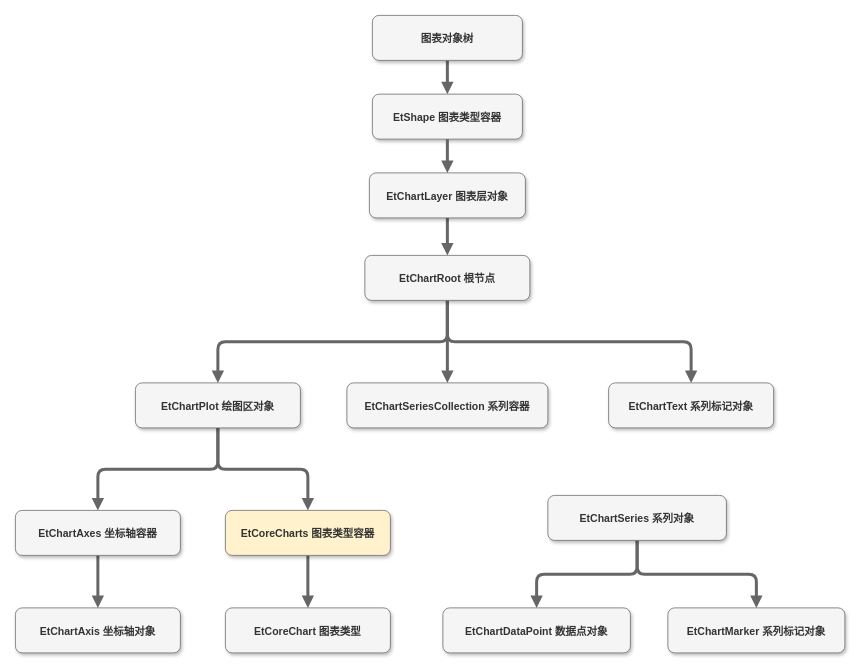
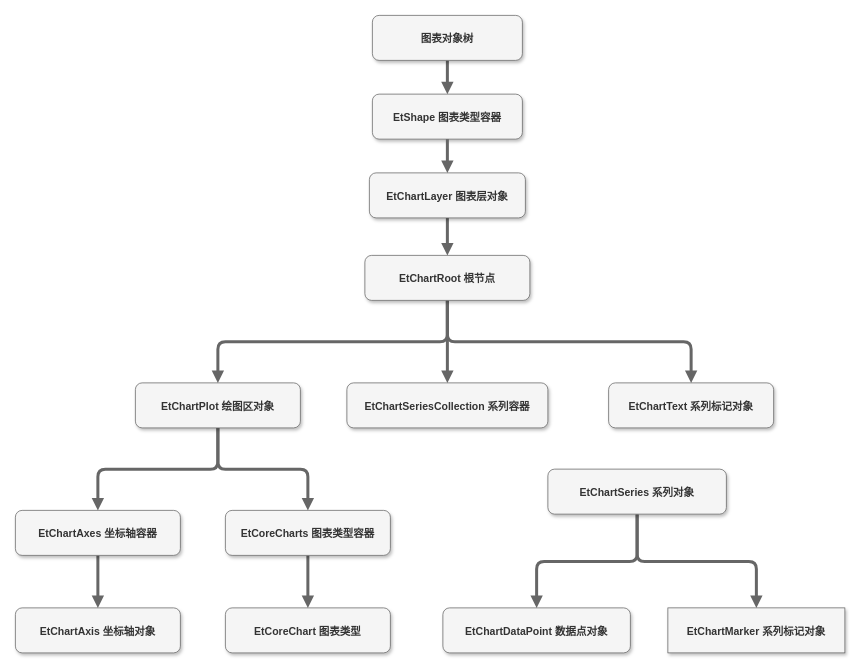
node "EtChartSeries 系列对象": moved (637, 518) -> (637, 492)
node "EtCoreCharts 图表类型容器": fillcolor #fff2cc -> #f5f5f5
node "EtChartMarker 系列标记对象": shape rounded rectangle -> rectangle
